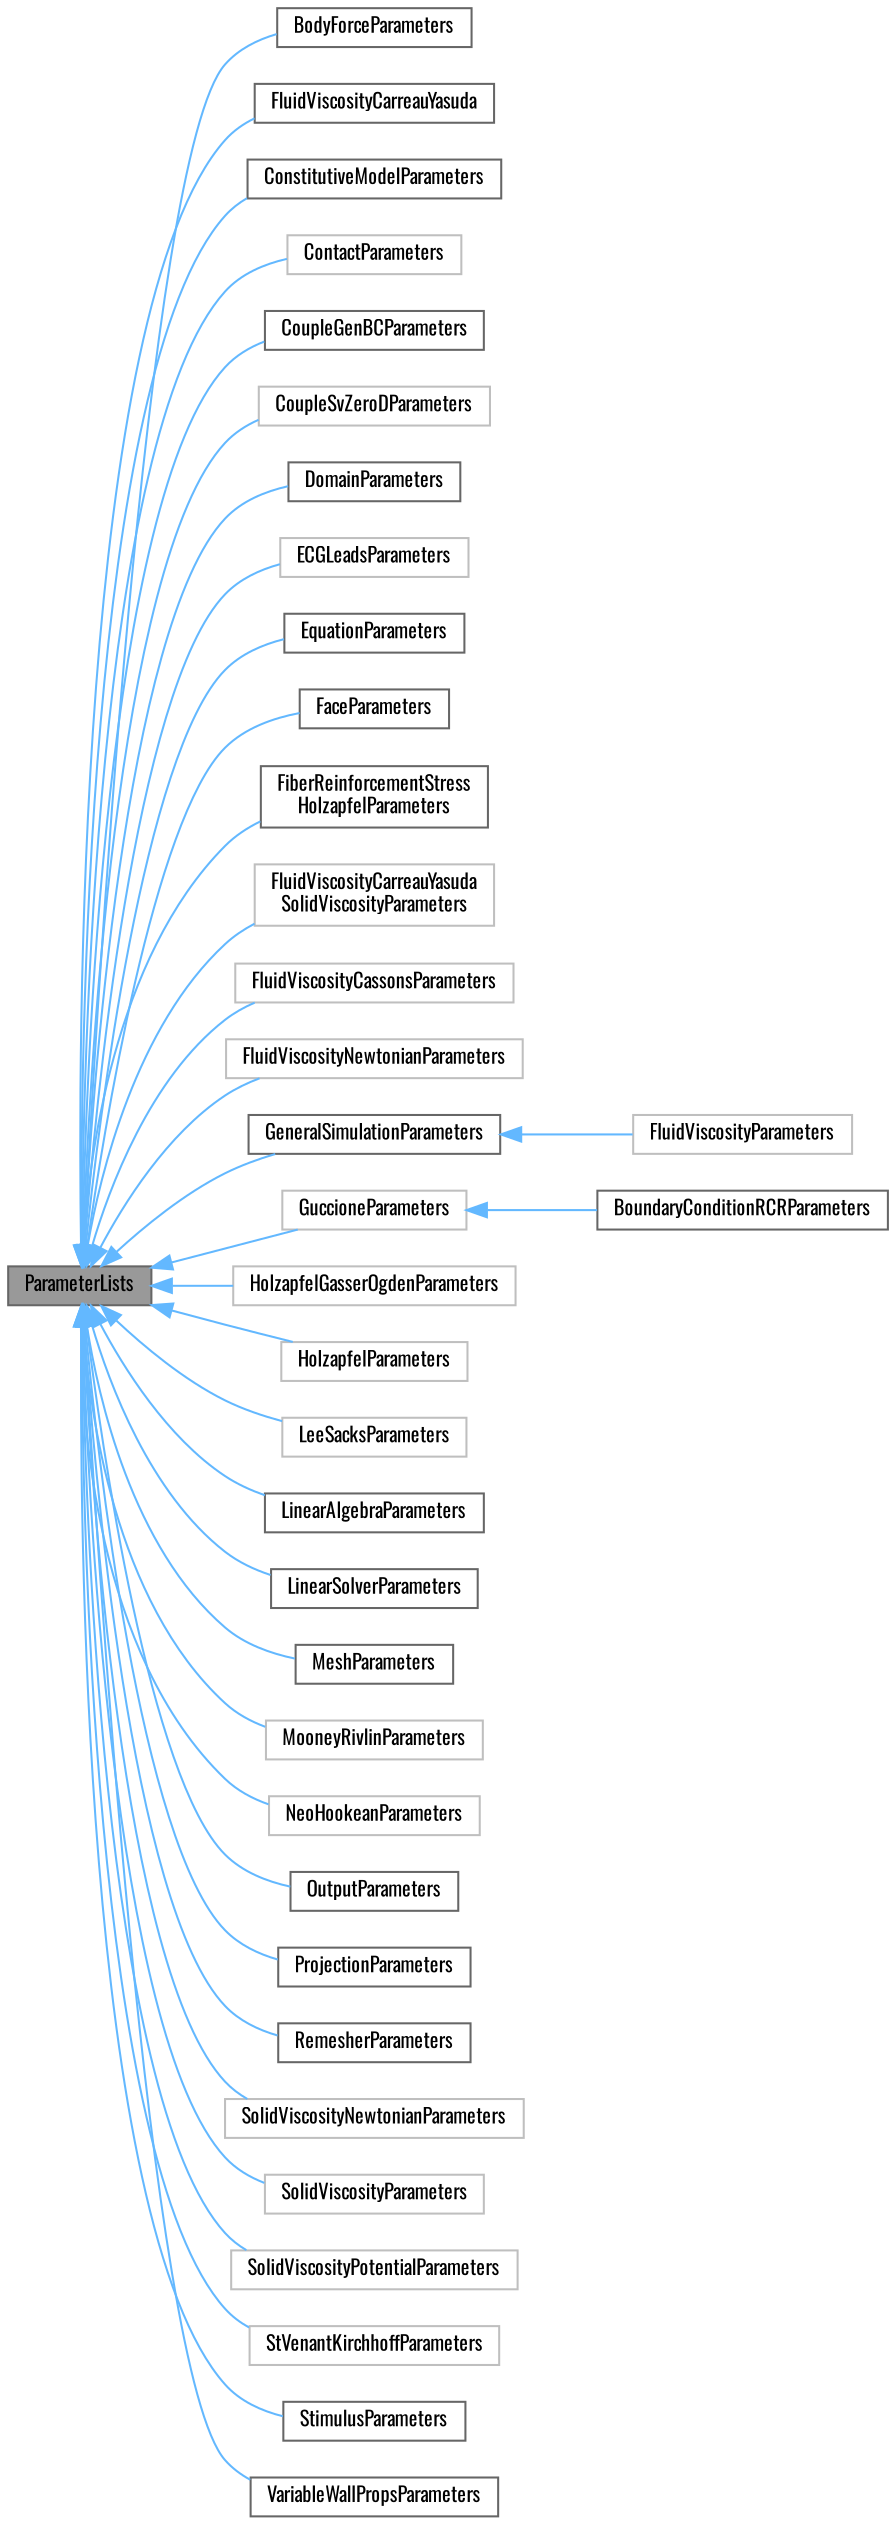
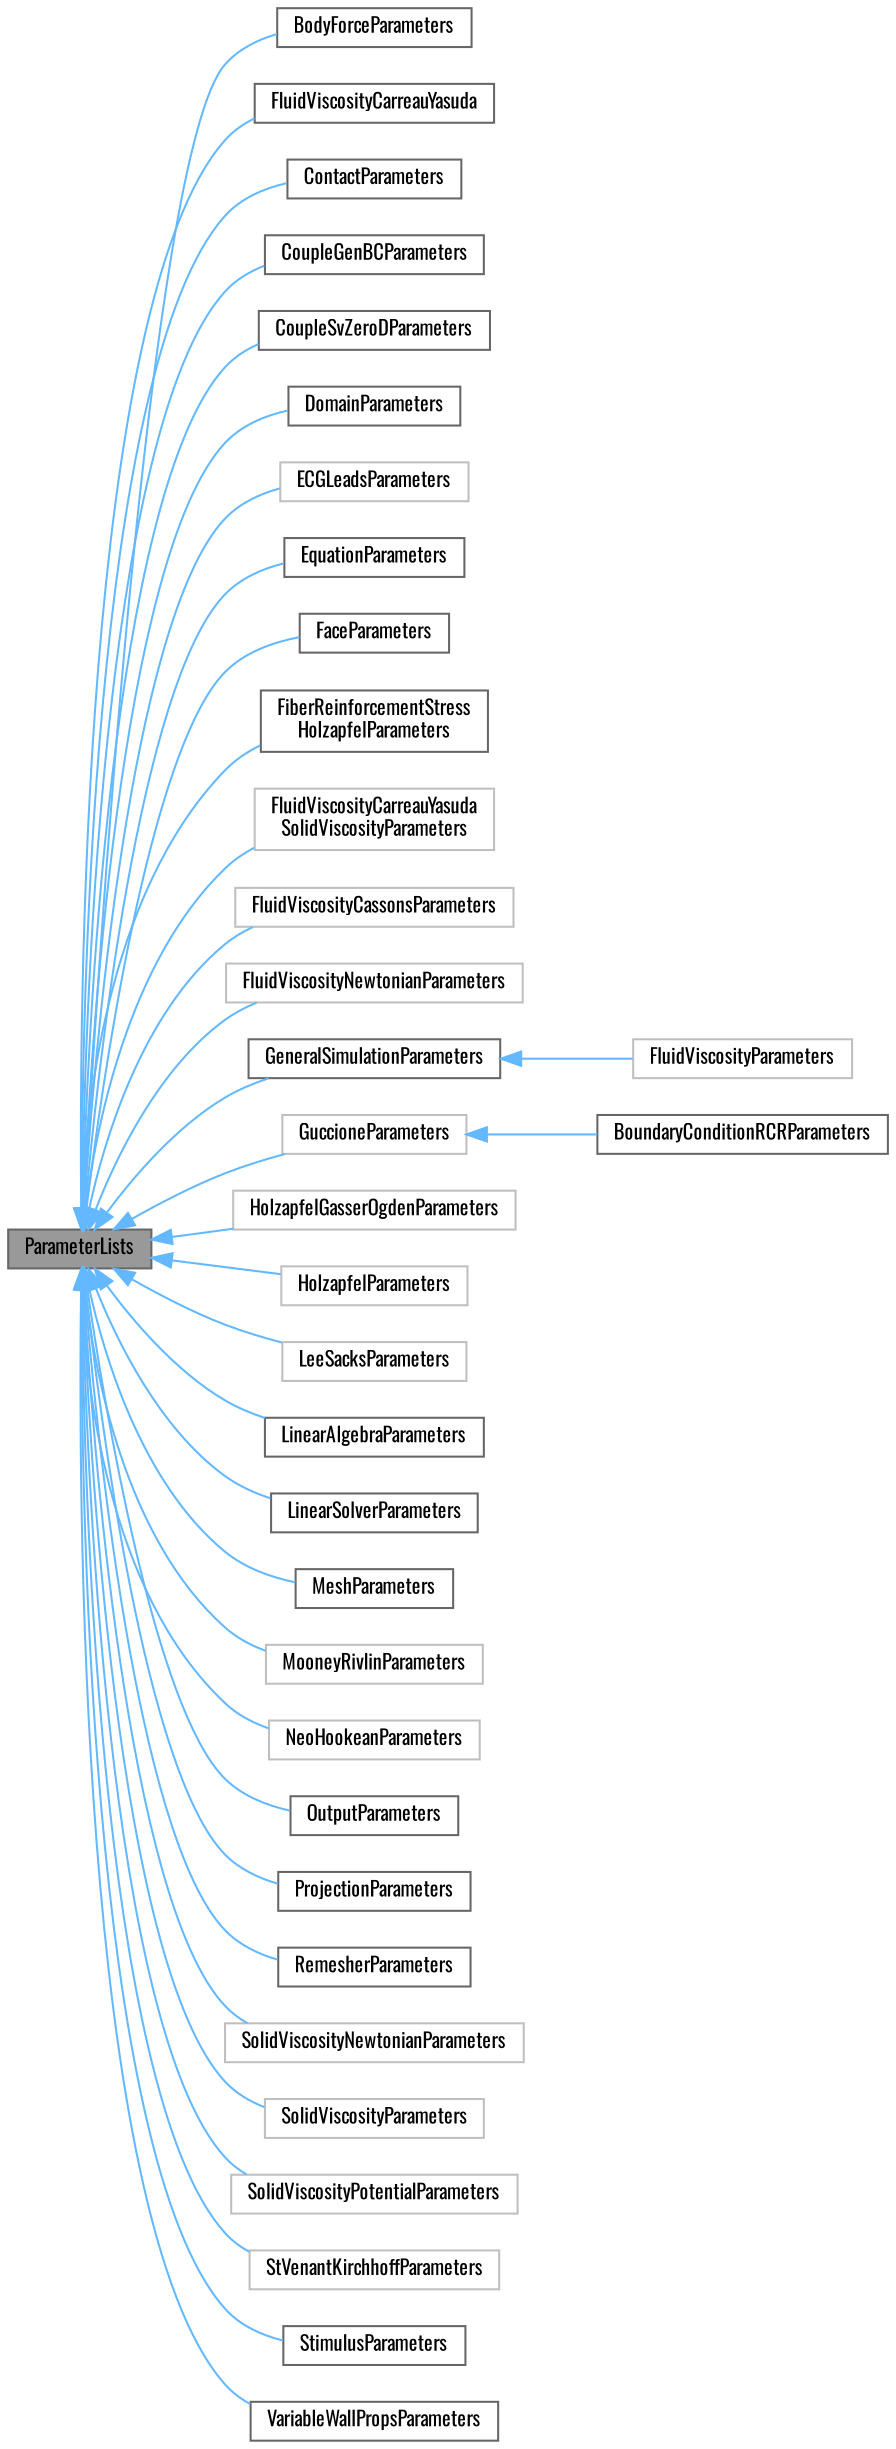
node "ConstitutiveModelParameters": removed
node "ContactParameters": color grey75 -> gray40
node "CoupleSvZeroDParameters": color grey75 -> gray40
